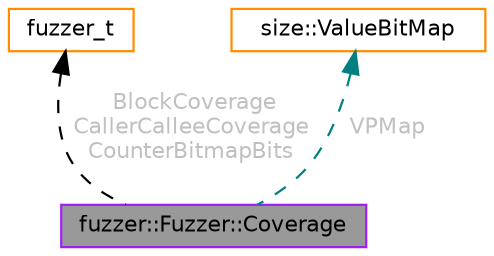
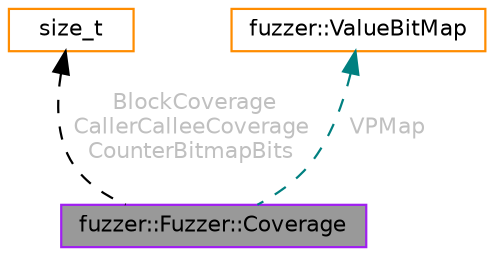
node "fuzzer_t": label "fuzzer_t" -> "size_t"
node "size::ValueBitMap": label "size::ValueBitMap" -> "fuzzer::ValueBitMap"
